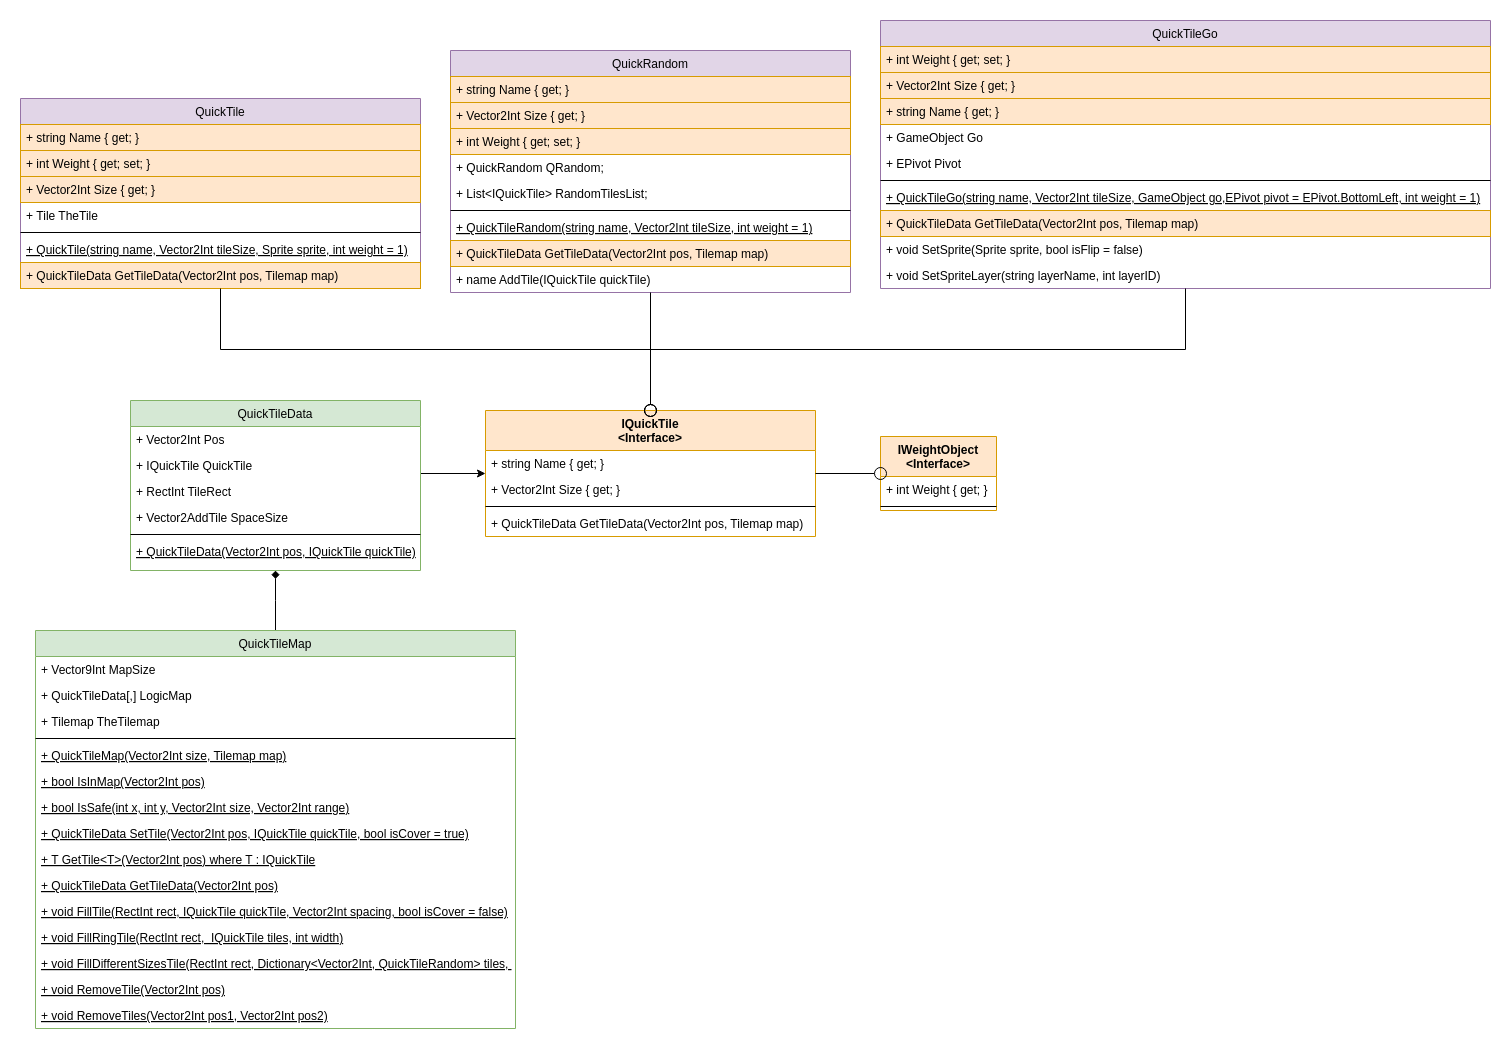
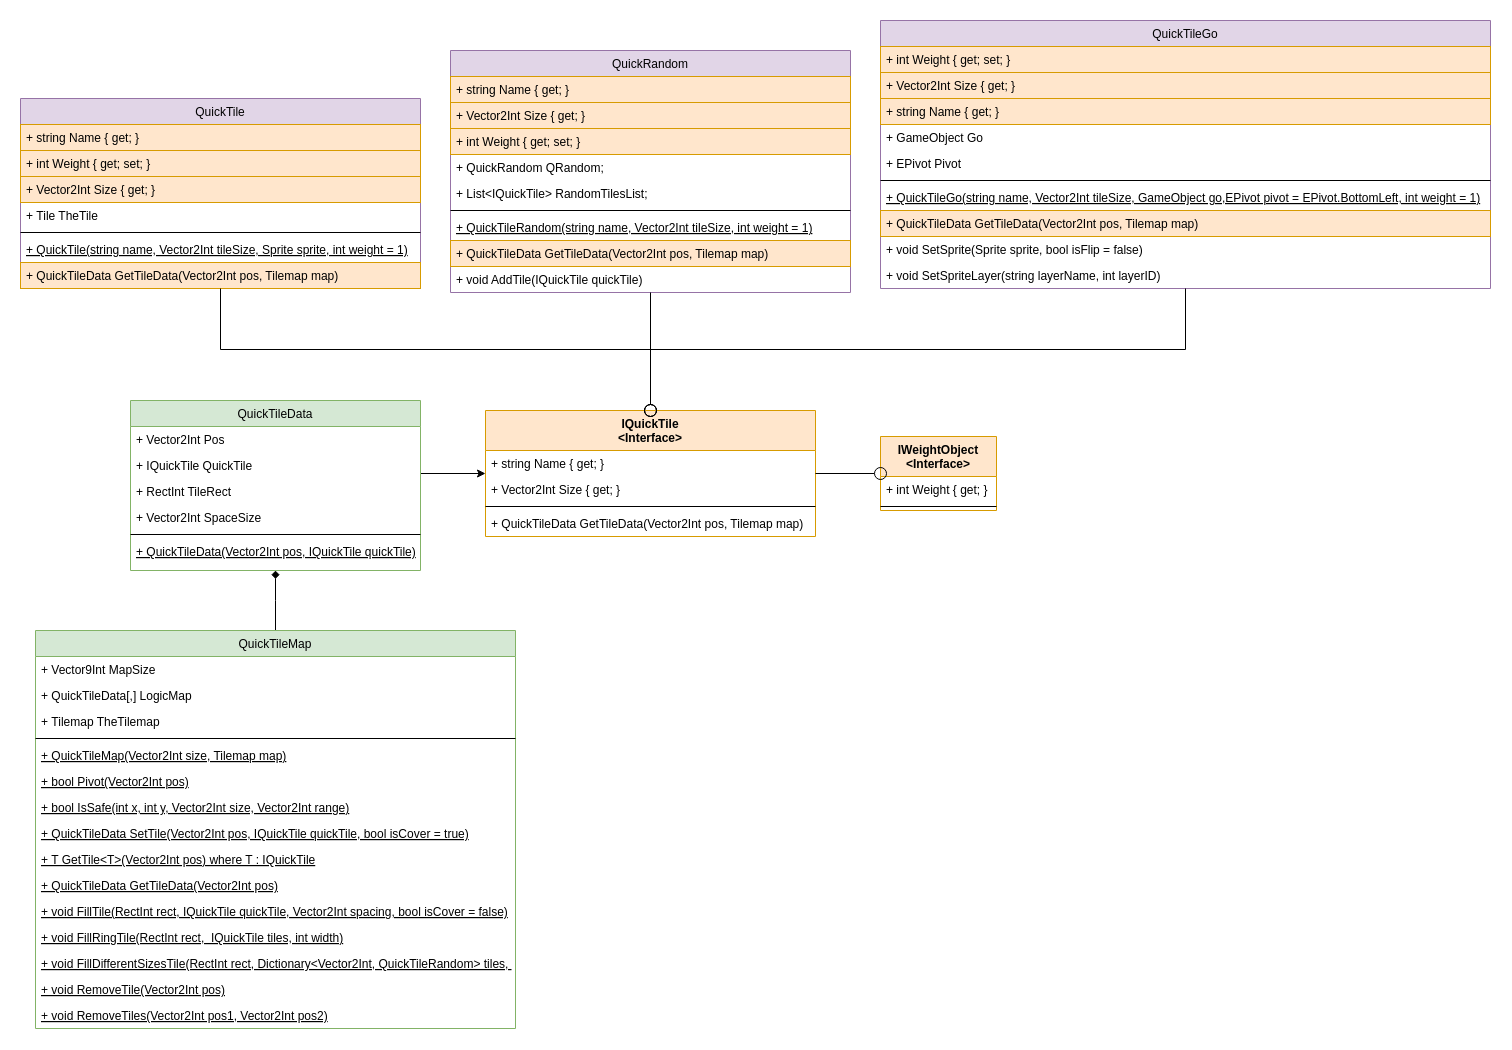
node "+ name AddTile(IQuickTile quickTile)": label "+ name AddTile(IQuickTile quickTile)" -> "+ void AddTile(IQuickTile quickTile)"
node "+ Vector2AddTile SpaceSize": label "+ Vector2AddTile SpaceSize" -> "+ Vector2Int SpaceSize"
node "+ bool IsInMap(Vector2Int pos)": label "+ bool IsInMap(Vector2Int pos)" -> "+ bool Pivot(Vector2Int pos)"
